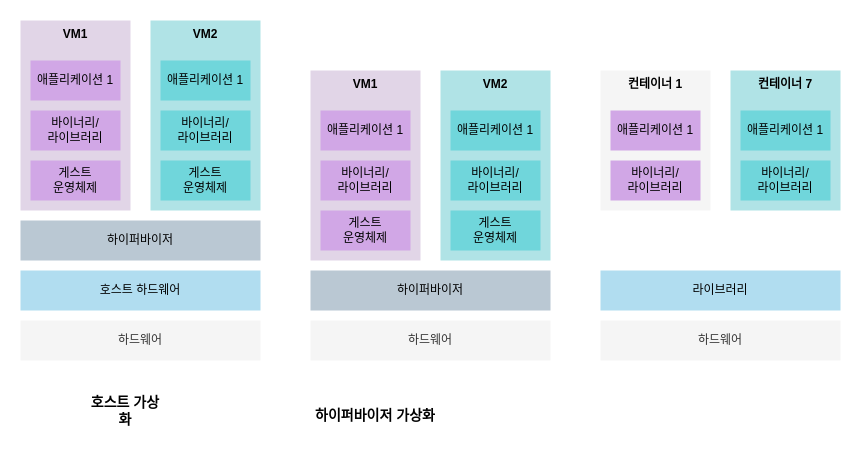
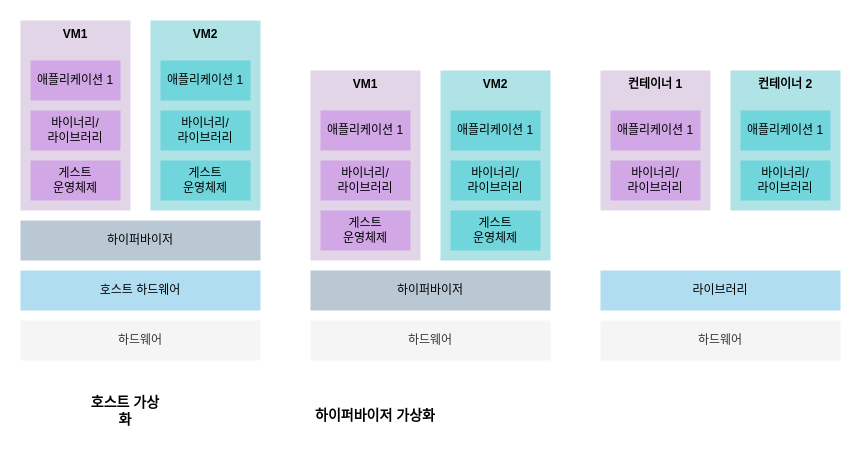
node "컨테이너 1": fillcolor #f5f5f5 -> #e1d5e7
node "컨테이너 7": label "컨테이너 7" -> "컨테이너 2"
